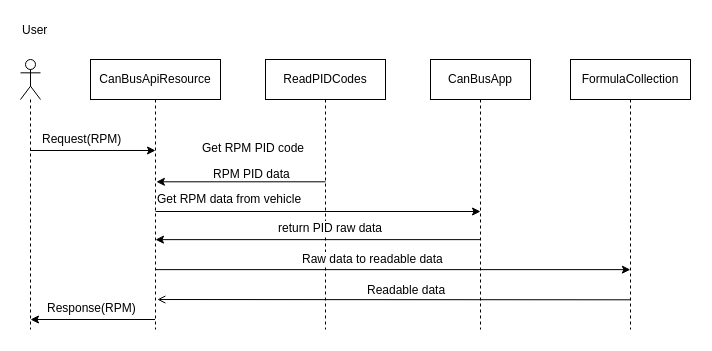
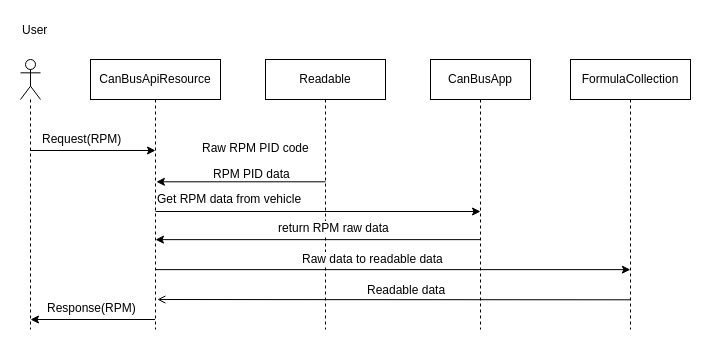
node "ReadPIDCodes": label "ReadPIDCodes" -> "Readable"
node "Get RPM PID code": label "Get RPM PID code" -> "Raw RPM PID code"
node "return PID raw data": label "return PID raw data" -> "return RPM raw data"
